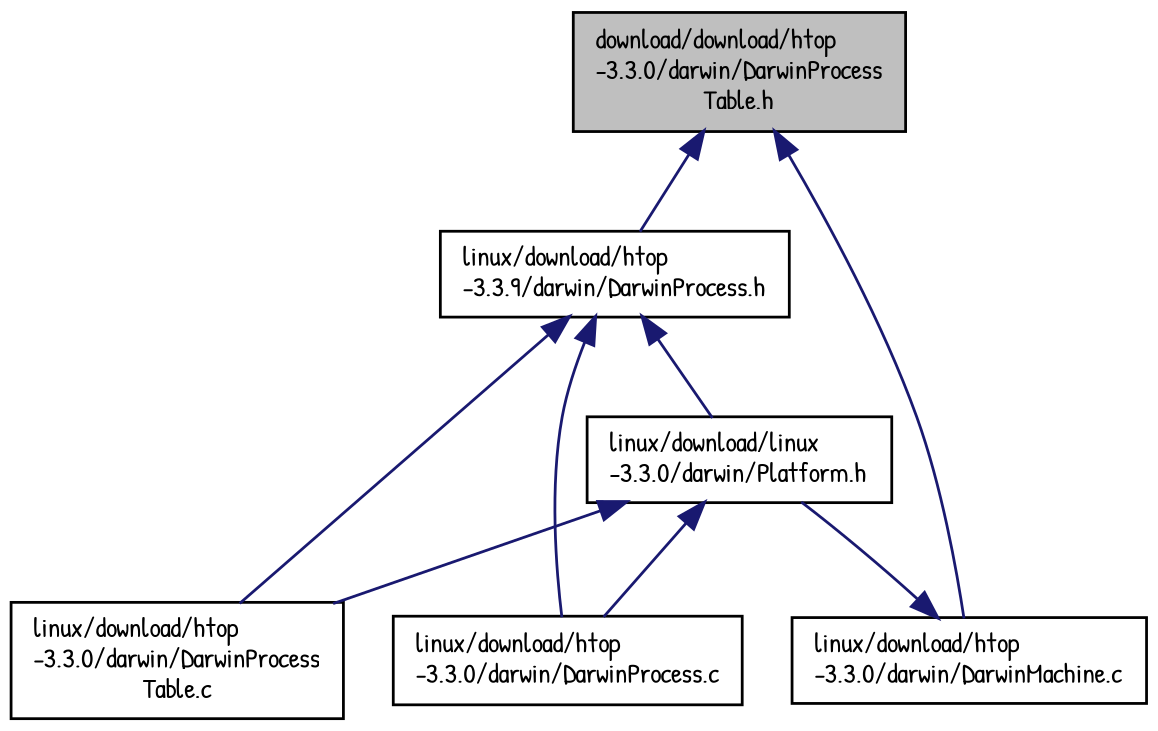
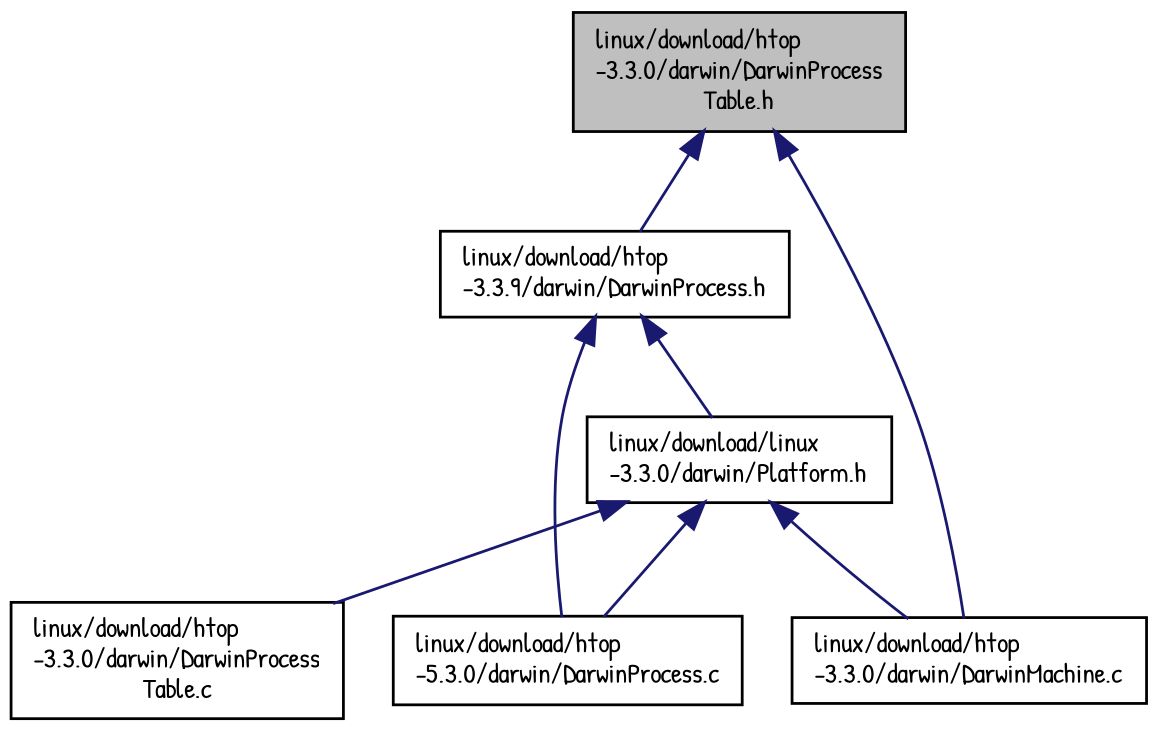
node "download/download/htop -3.3.0/darwin/DarwinProcess Table.h": label "download/download/htop -3.3.0/darwin/DarwinProcess Table.h" -> "linux/download/htop -3.3.0/darwin/DarwinProcess Table.h"
edge "linux/download/htop -3.3.0/darwin/DarwinProcess Table.c" -> "linux/download/htop -3.3.9/darwin/DarwinProcess.h": removed
edge "linux/download/linux -3.3.0/darwin/Platform.h" -> "linux/download/htop -3.3.0/darwin/DarwinMachine.c": reversed
node "linux/download/htop -3.3.0/darwin/DarwinProcess.c": label "linux/download/htop -3.3.0/darwin/DarwinProcess.c" -> "linux/download/htop -5.3.0/darwin/DarwinProcess.c"
